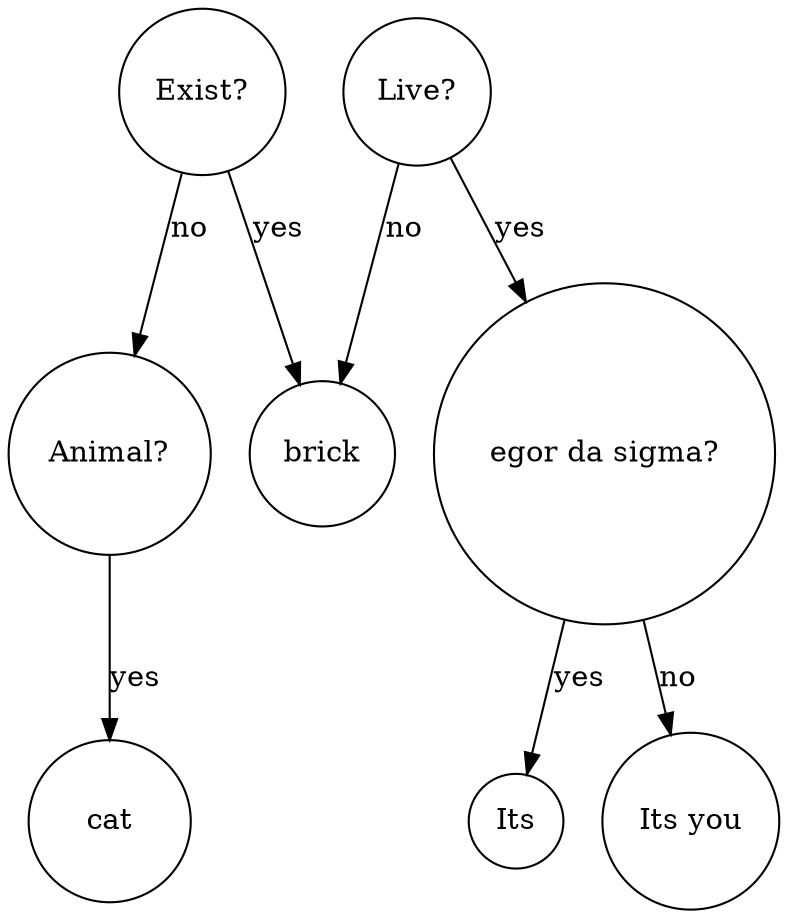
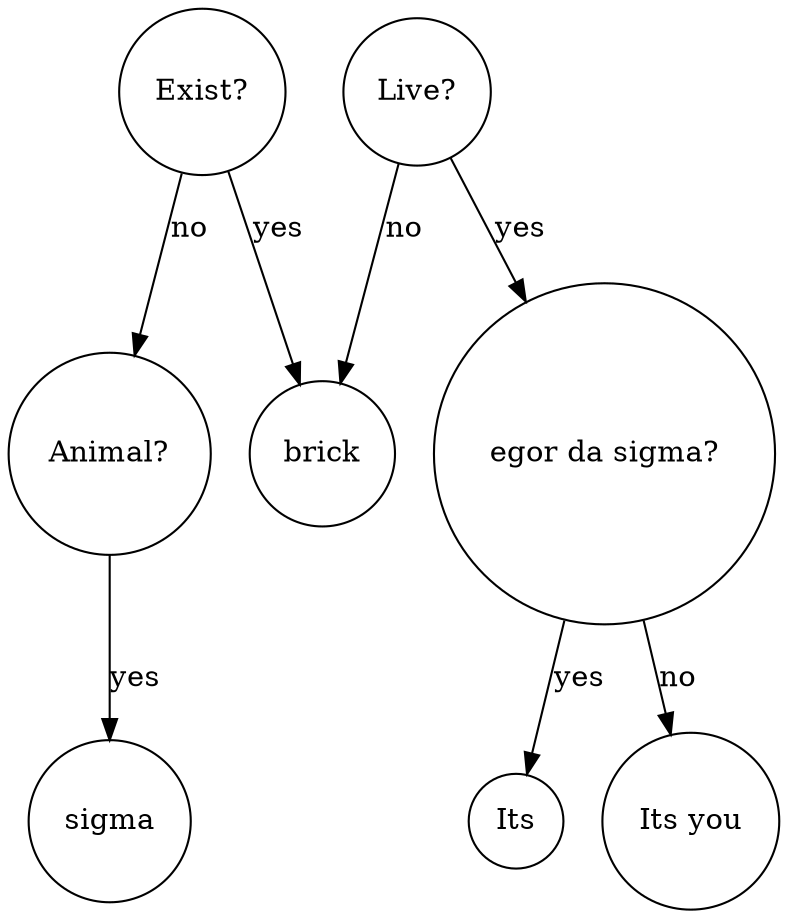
node "cat": label "cat" -> "sigma"
